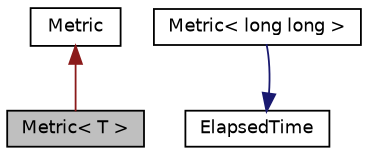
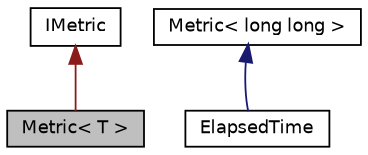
node "Metric": label "Metric" -> "IMetric"
edge "Metric< long long >" -> "ElapsedTime": reversed
